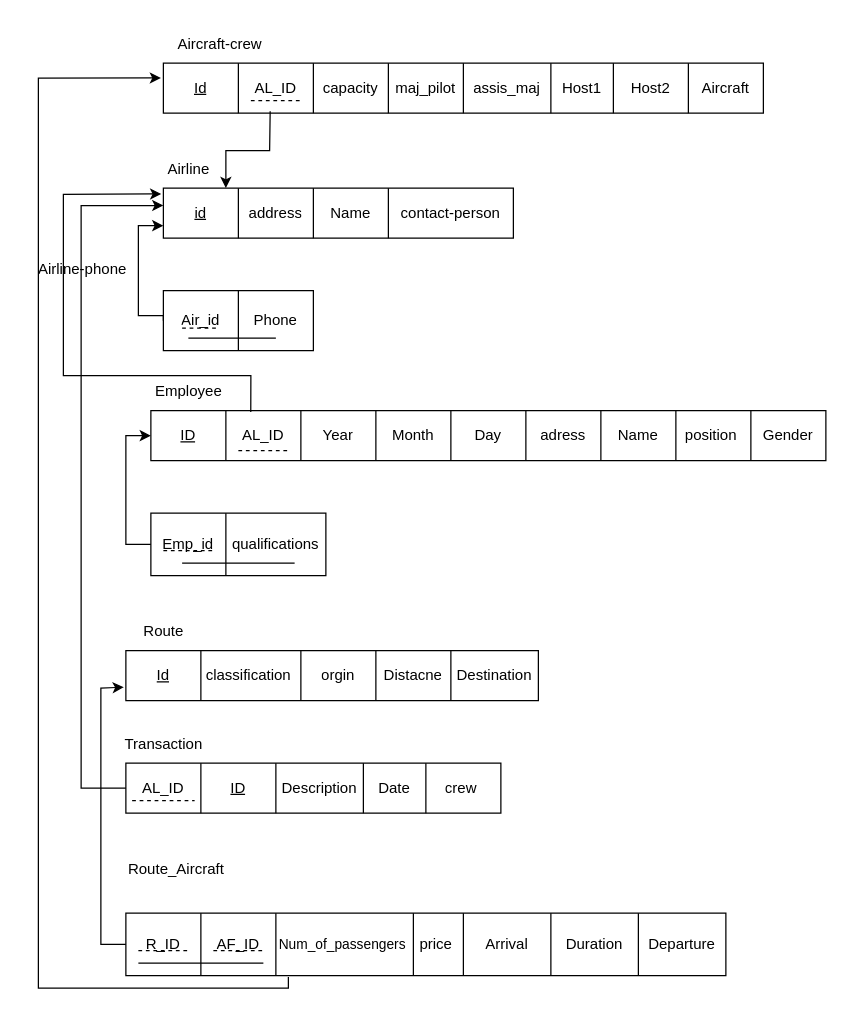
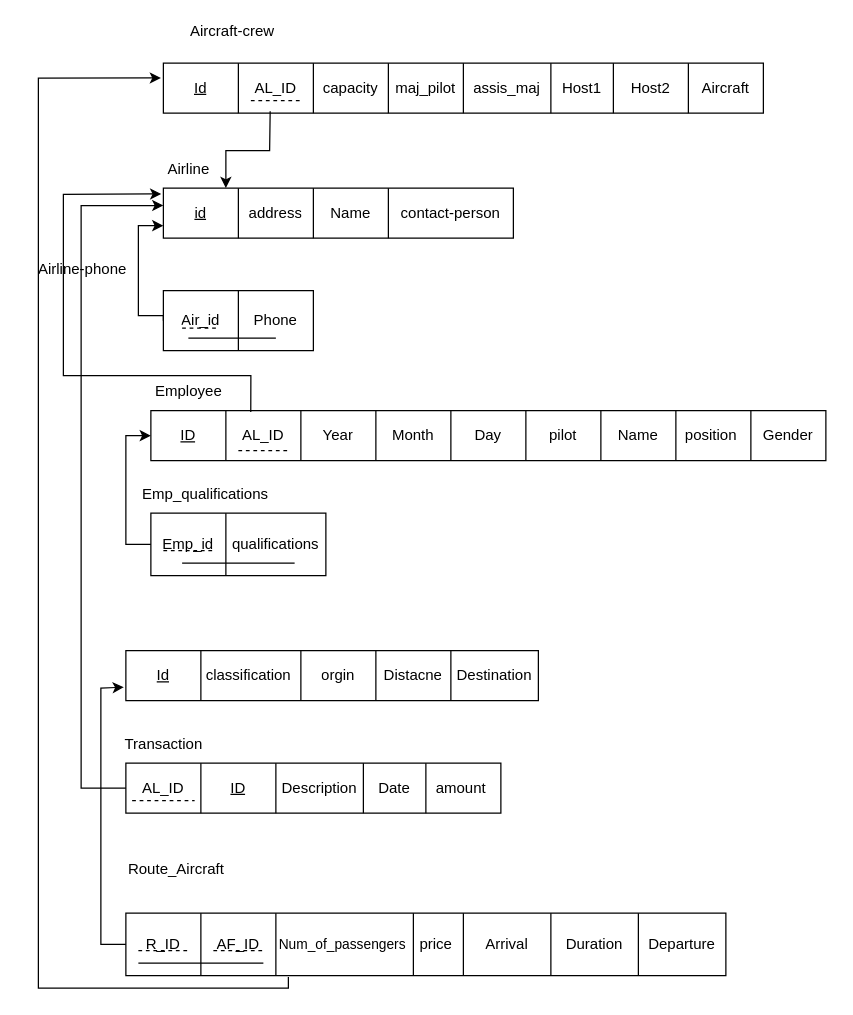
node "Aircraft-crew": moved (219, 44) -> (232, 32)
node "adress": label "adress" -> "pilot"
node "Emp_qualifications": added
node "Route": removed
node "crew": label "crew" -> "amount"
